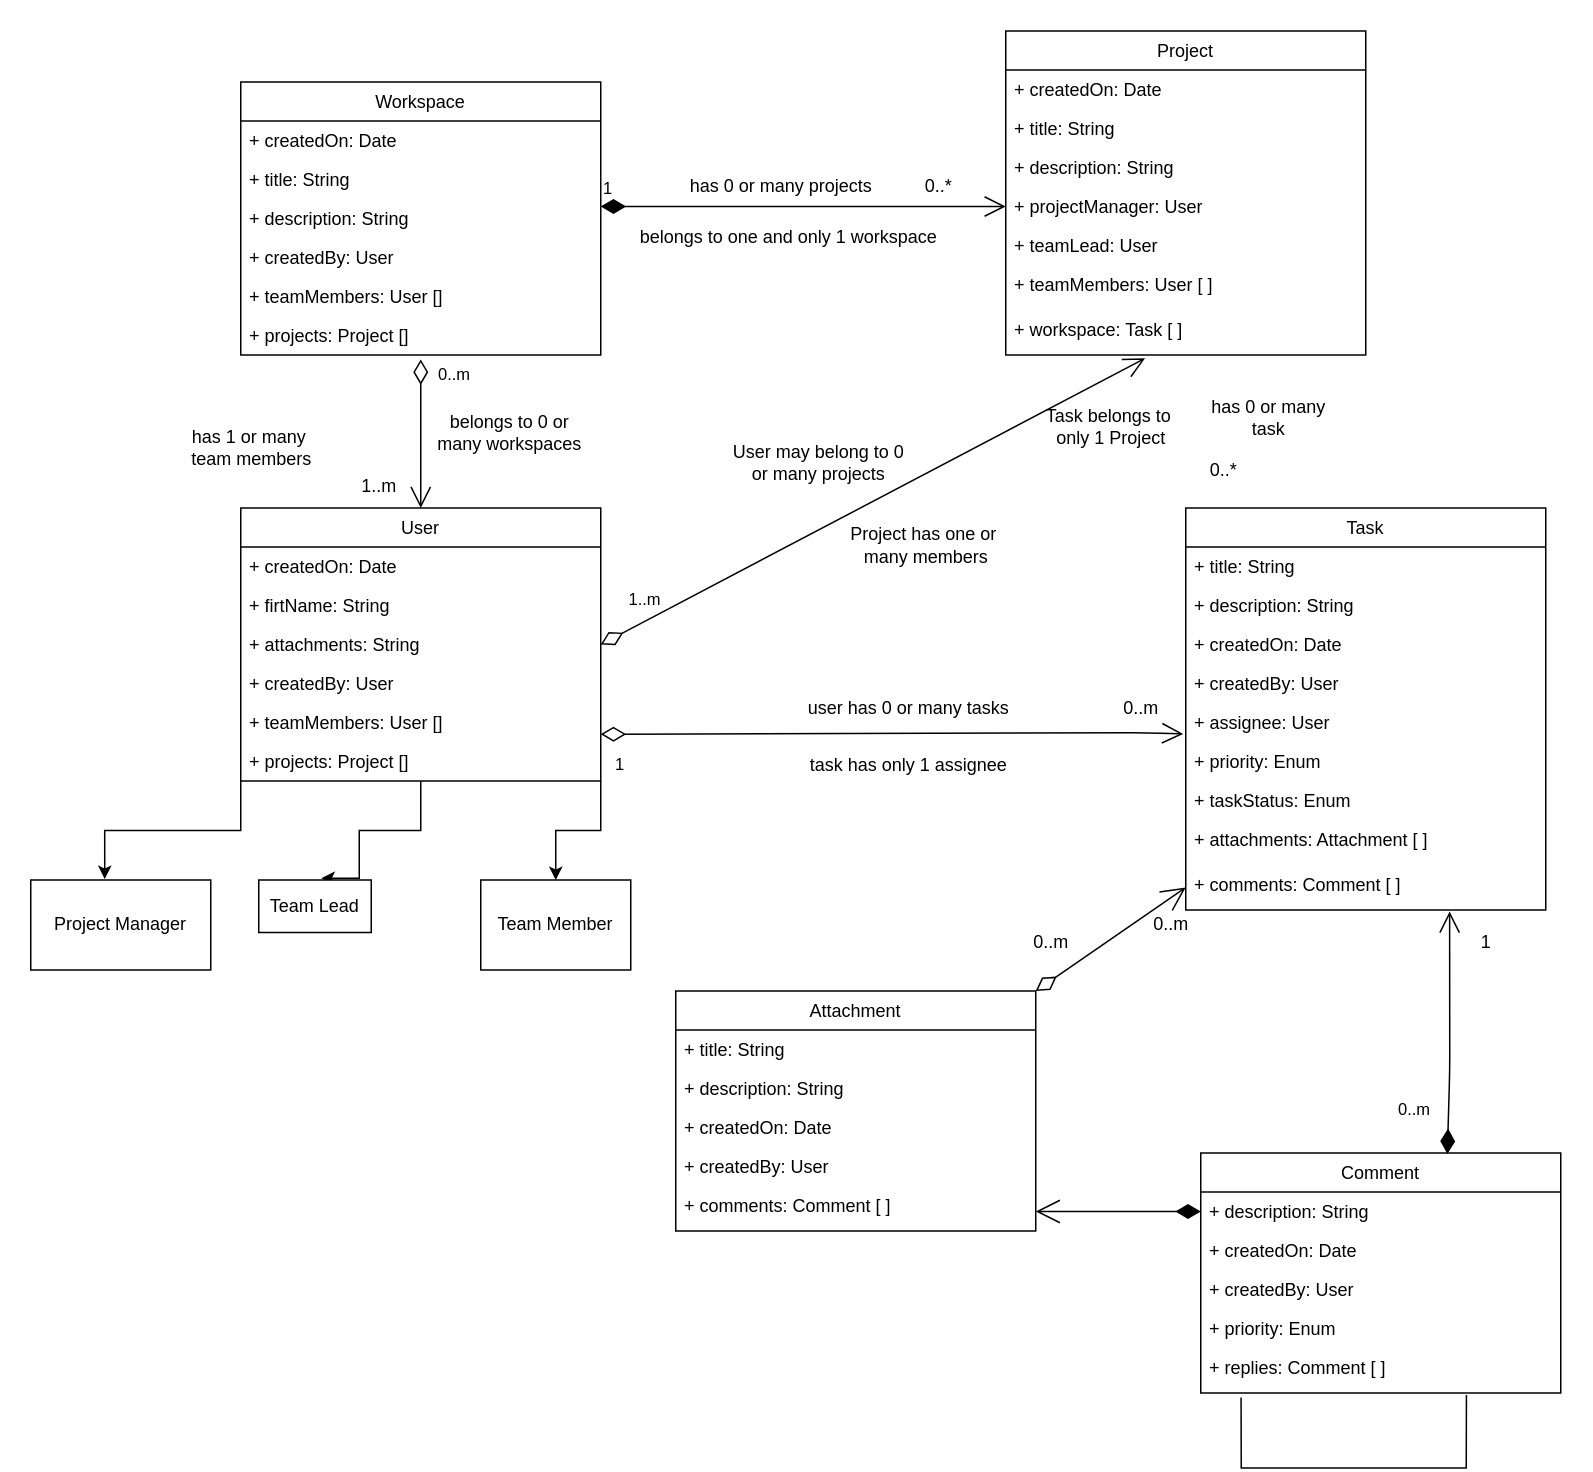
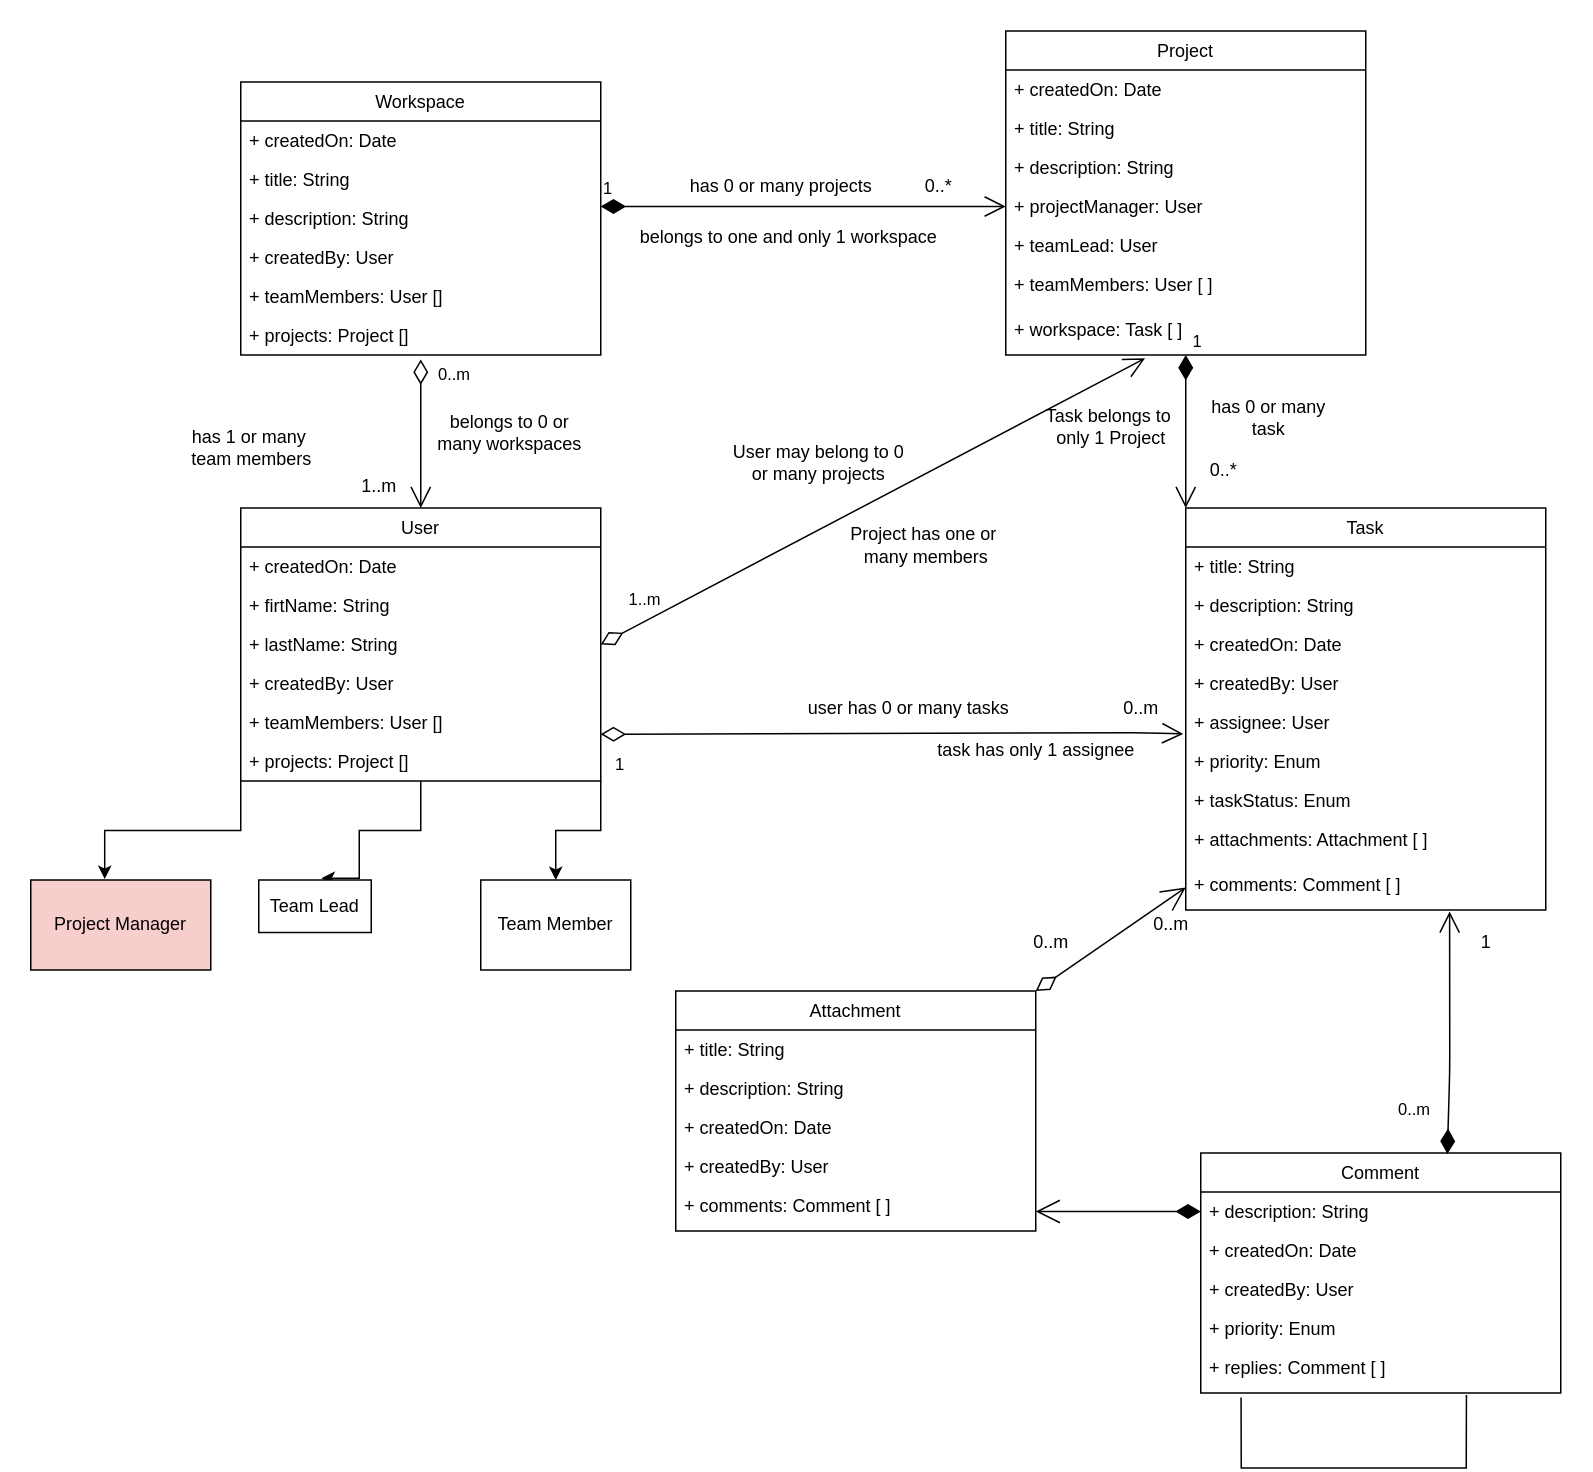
edge "+ workspace: Task [ ]" -- "Task": added, label "1"
node "+ attachments: String": label "+ attachments: String" -> "+ lastName: String"
node "task has only 1 assignee": moved (908, 766) -> (1036, 751)
node "Project Manager": fillcolor #ffffff -> #f8cecc
